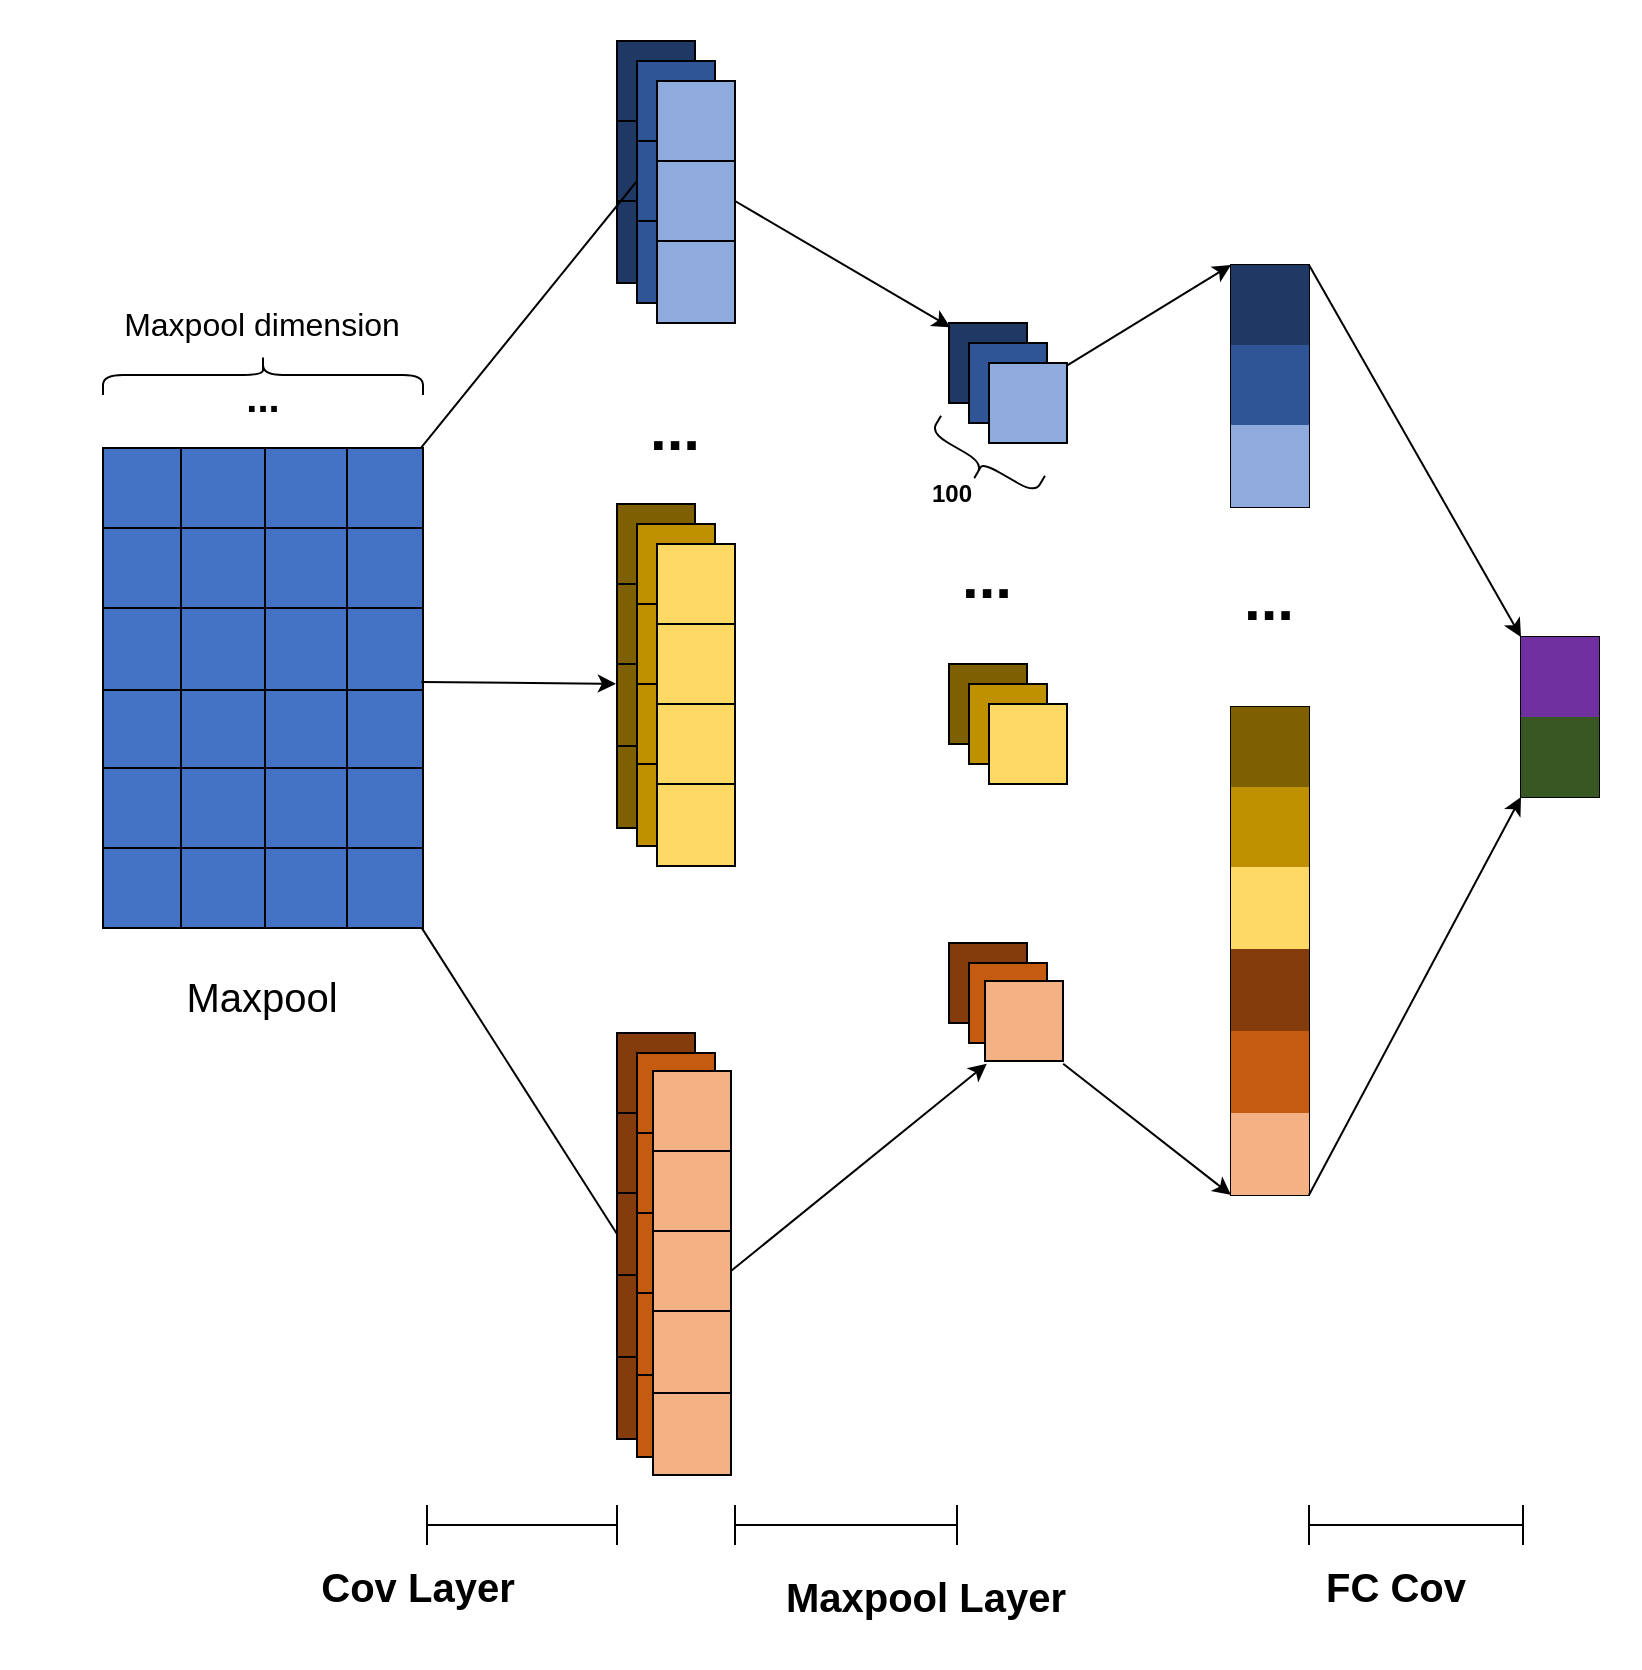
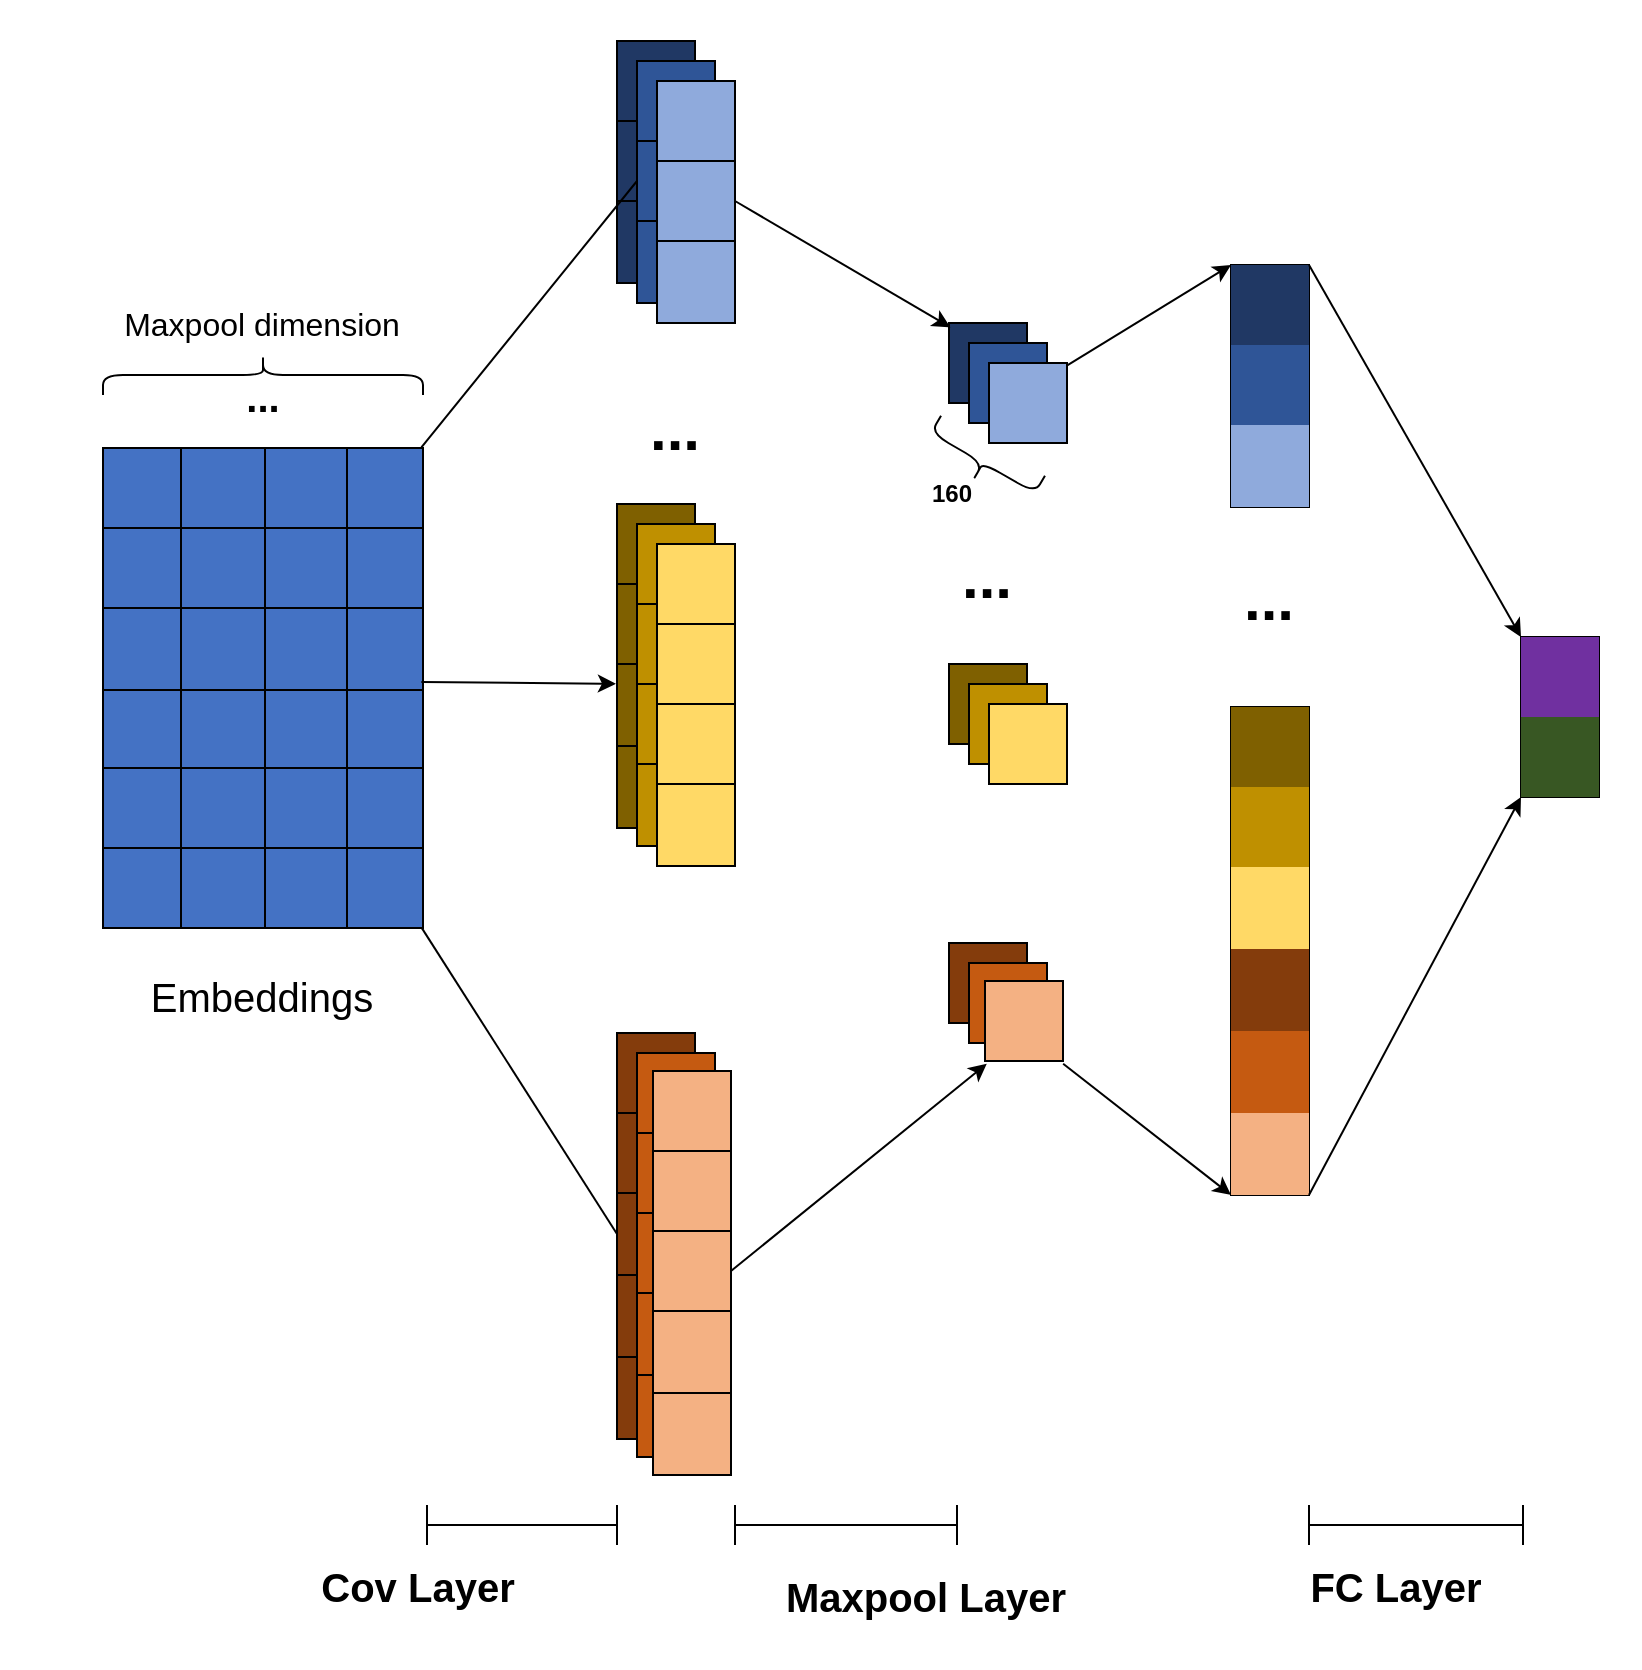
node "100": label "100" -> "160"
node "Maxpool": label "Maxpool" -> "Embeddings"
node "FC Cov": label "FC Cov" -> "FC Layer"
